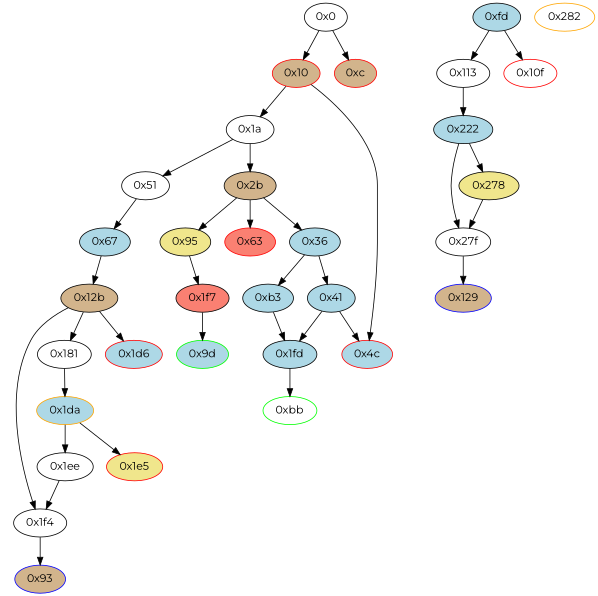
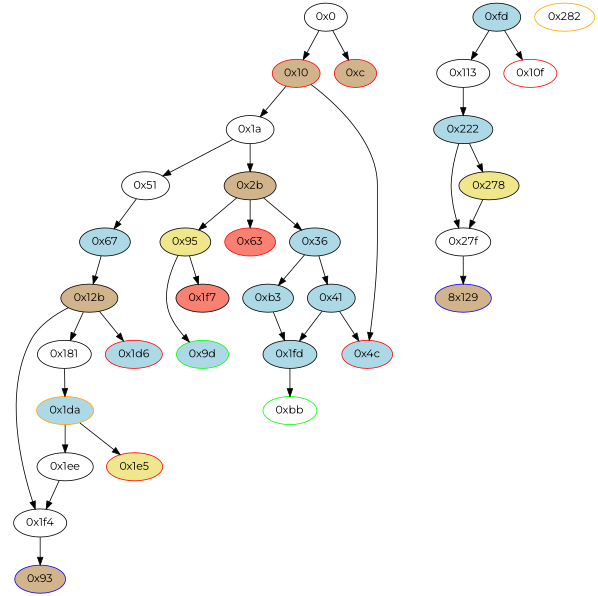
node "0x129": label "0x129" -> "8x129"
edge "0x1f7" -> "0x9d": now "0x95" -> "0x9d"
